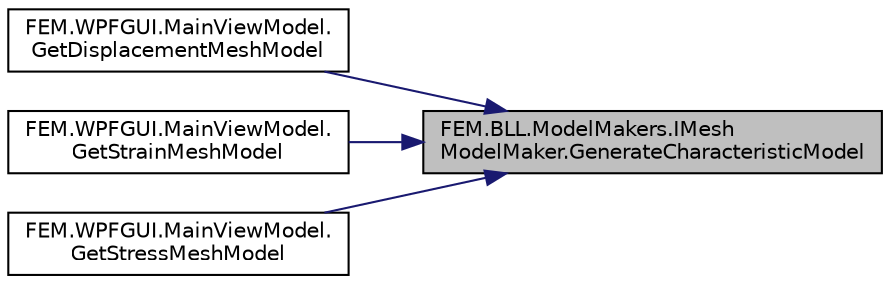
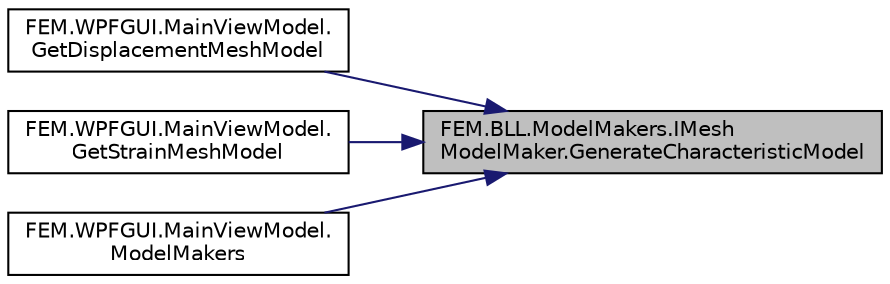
node "FEM.WPFGUI.MainViewModel. GetStressMeshModel": label "FEM.WPFGUI.MainViewModel. GetStressMeshModel" -> "FEM.WPFGUI.MainViewModel. ModelMakers"
